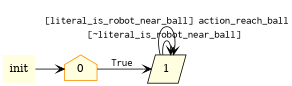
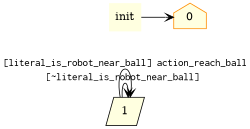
edge "0" -> "1": removed, label "True"
